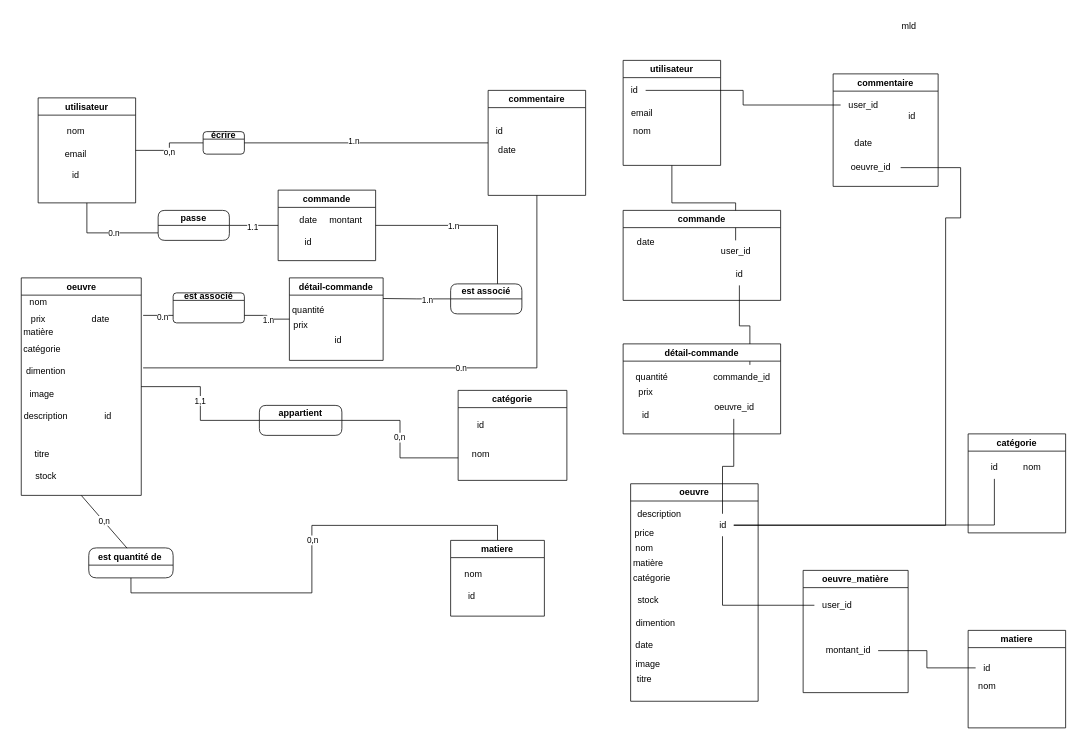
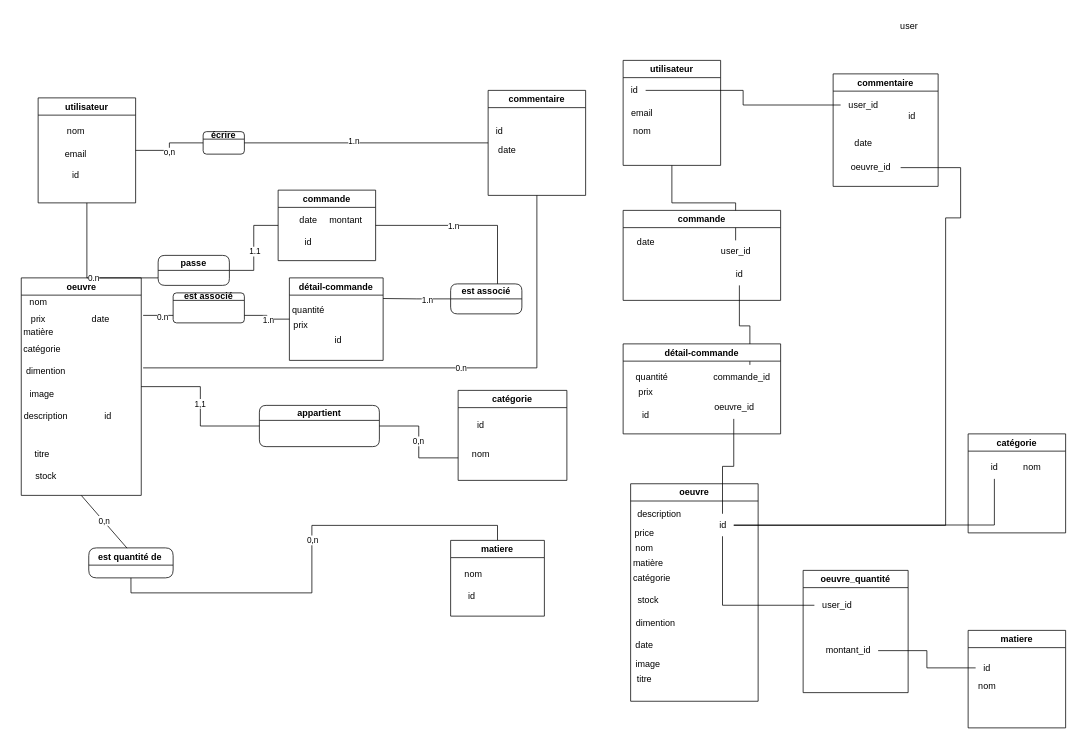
node "mld": label "mld" -> "user"
node "passe": moved (194, 225) -> (194, 270)
node "appartient": size 83x30 -> 120x41
node "oeuvre_matière": label "oeuvre_matière" -> "oeuvre_quantité"
